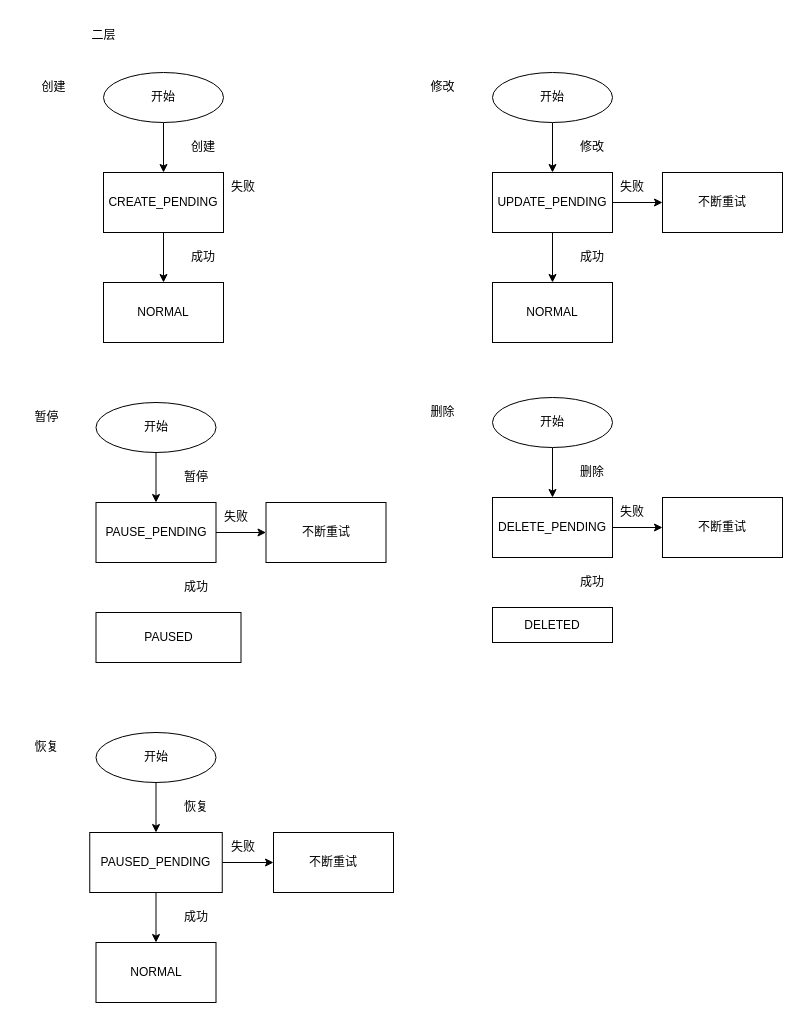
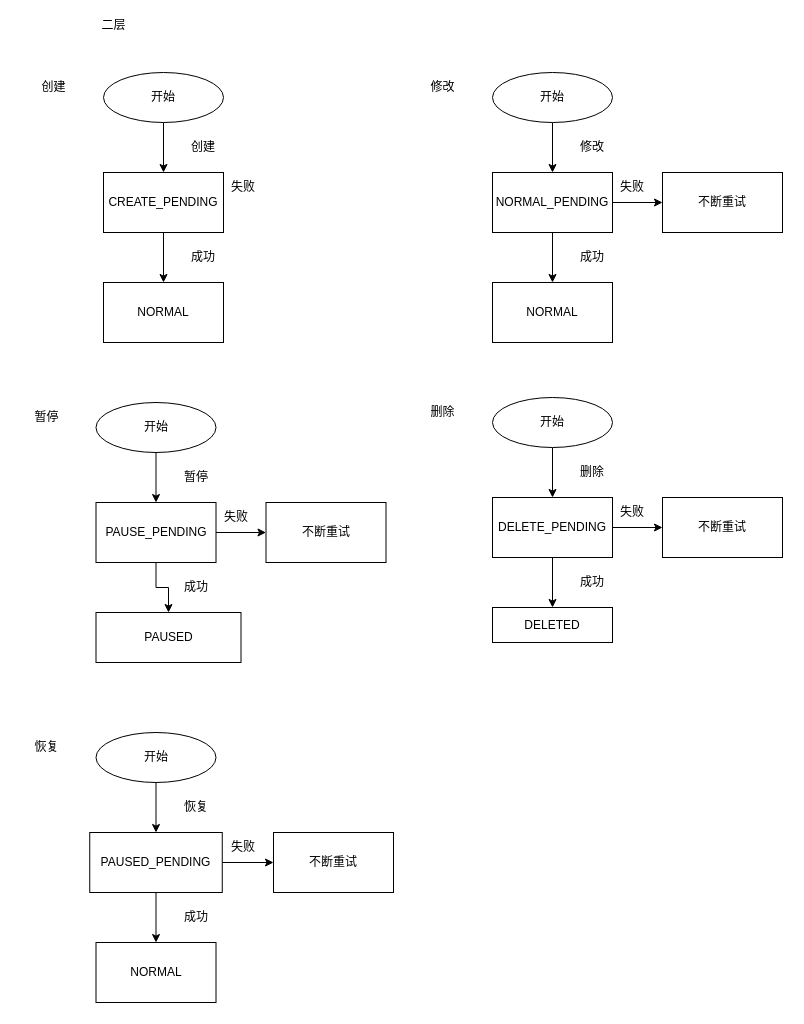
node "二层": moved (104, 36) -> (114, 26)
node "UPDATE_PENDING": label "UPDATE_PENDING" -> "NORMAL_PENDING"
edge "DELETE_PENDING" -> "DELETED": added
edge "PAUSE_PENDING" -> "PAUSED": added
